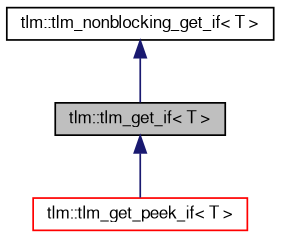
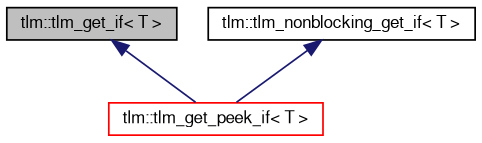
edge "tlm::tlm_get_if< T >" -> "tlm::tlm_nonblocking_get_if< T >": now "tlm::tlm_get_peek_if< T >" -> "tlm::tlm_nonblocking_get_if< T >"
